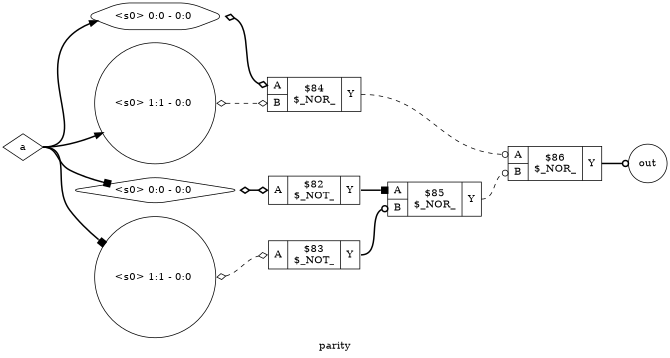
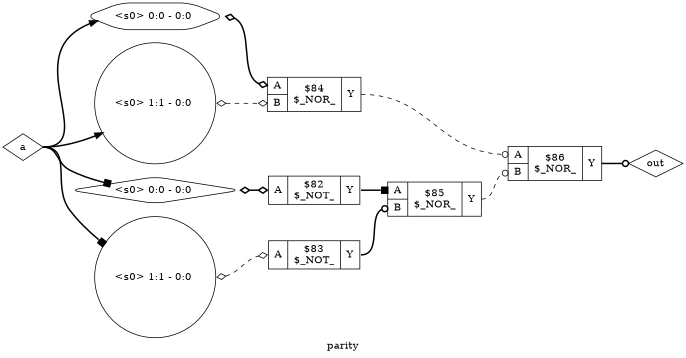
node "out": shape circle -> diamond
